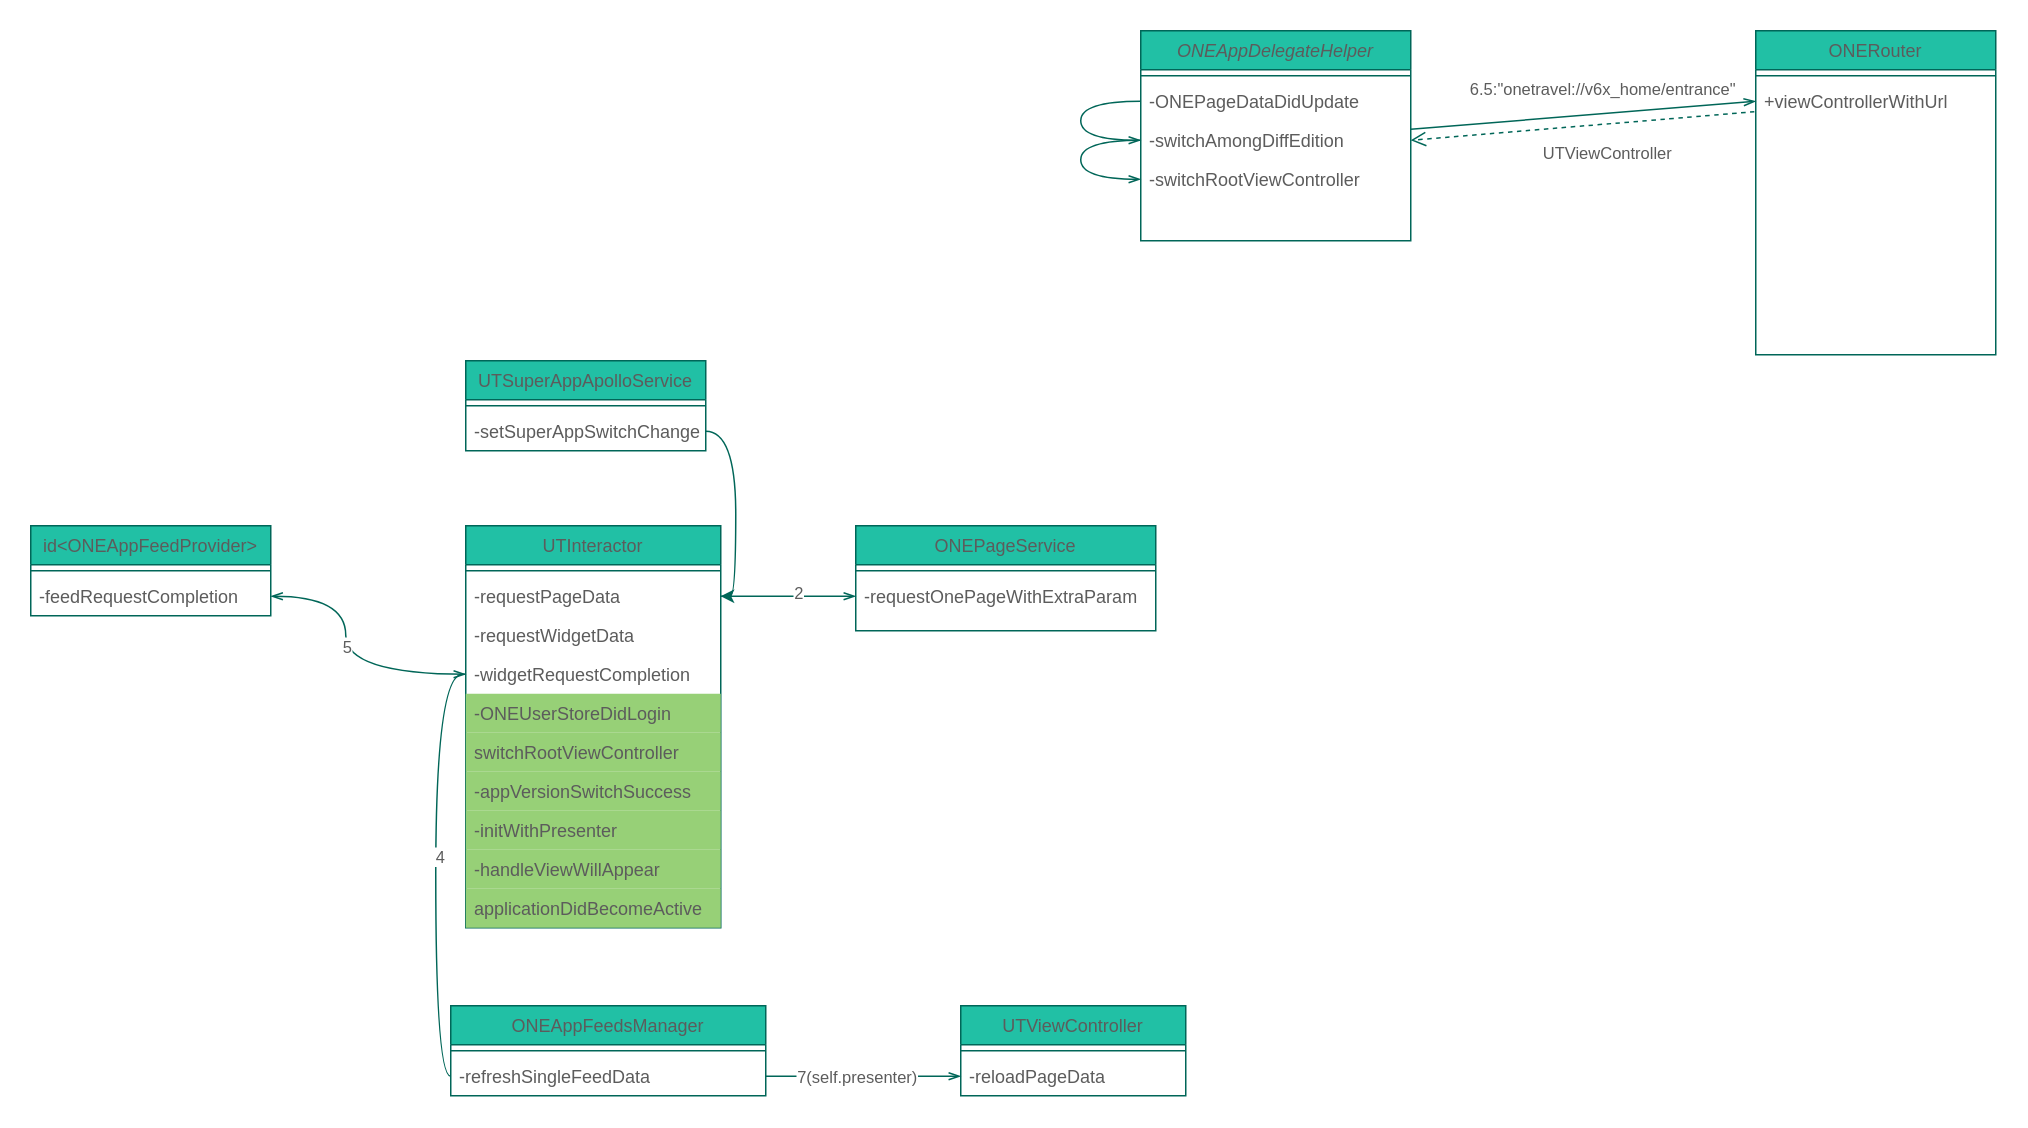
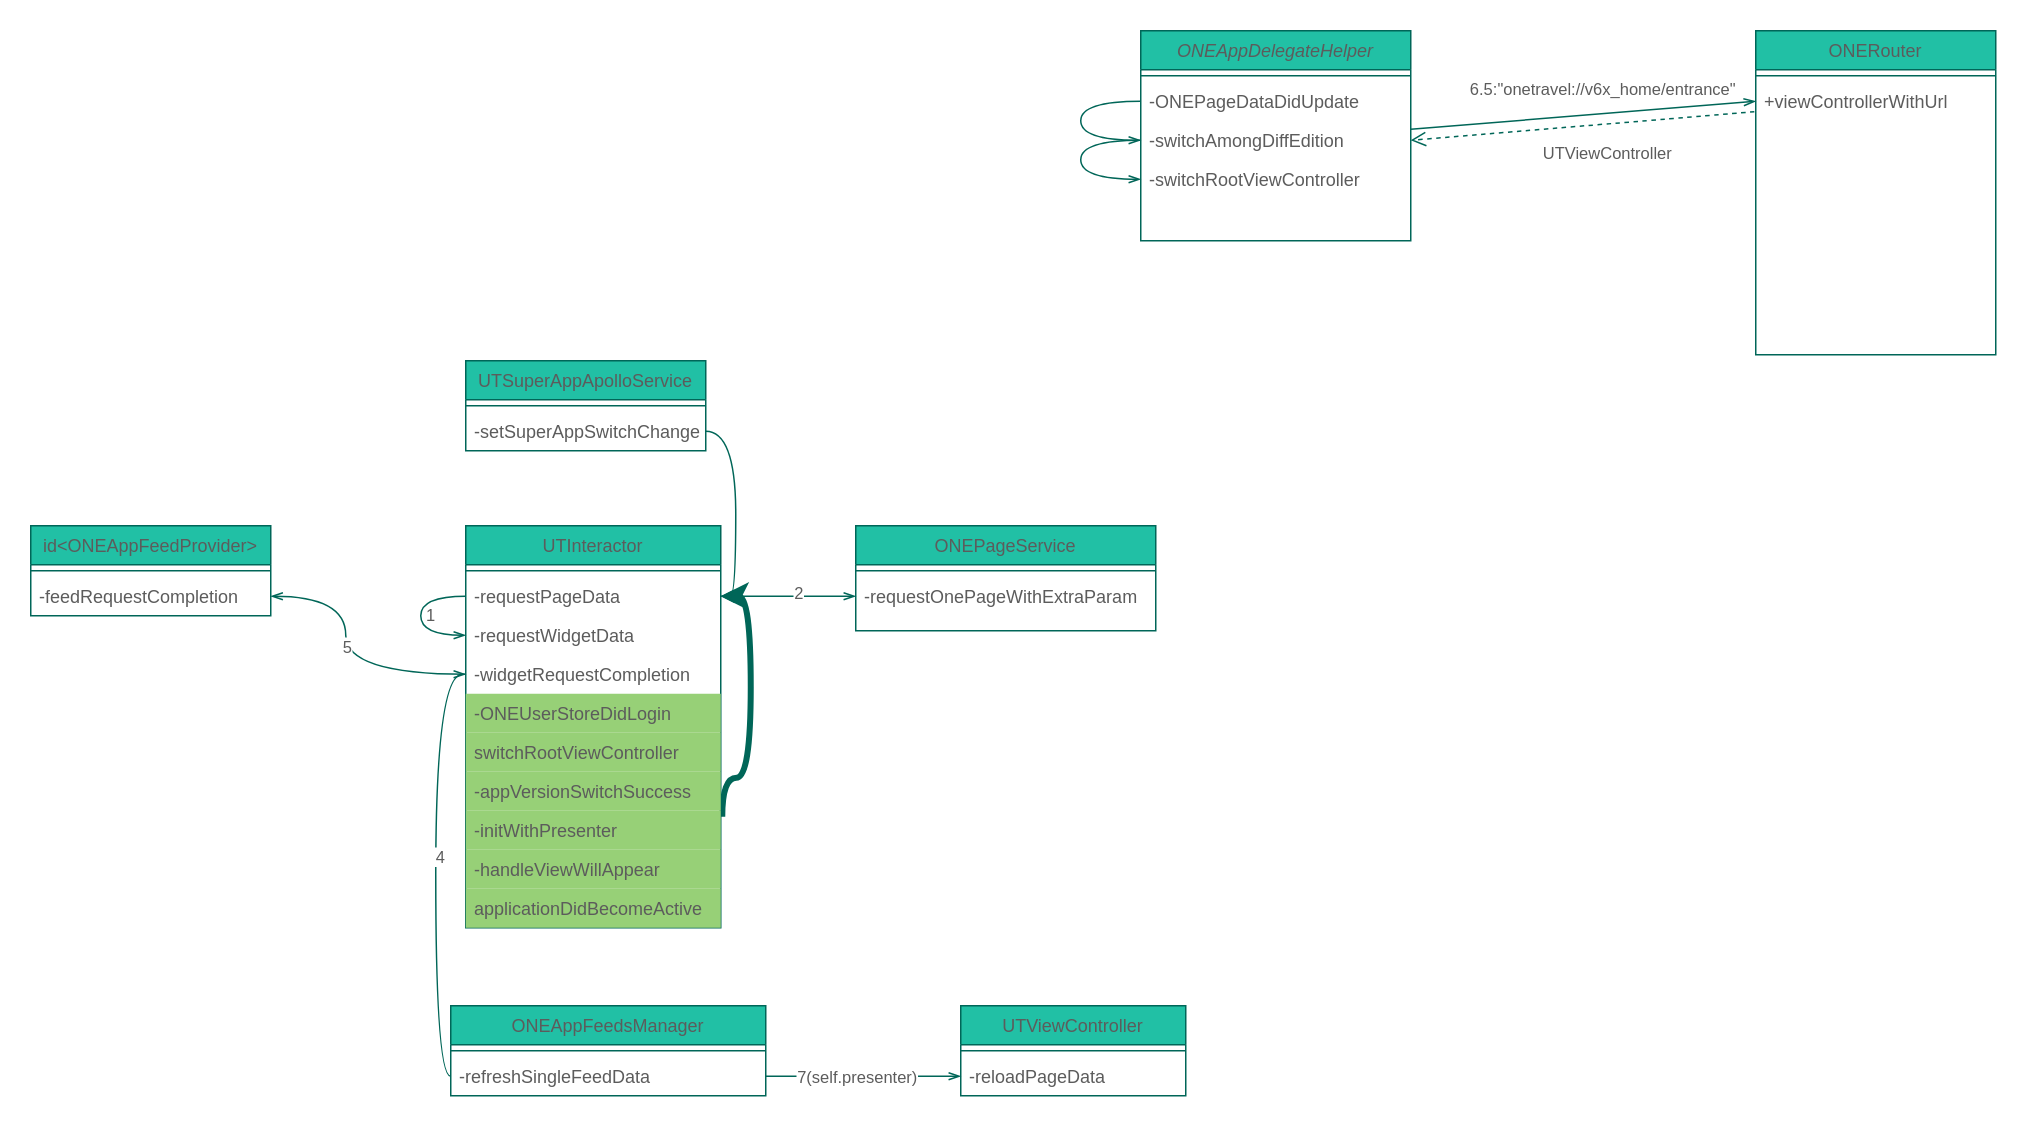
edge "-requestPageData" -> "-requestWidgetData": added, label "1"
edge "-appVersionSwitchSuccess" -> "-requestPageData": added
